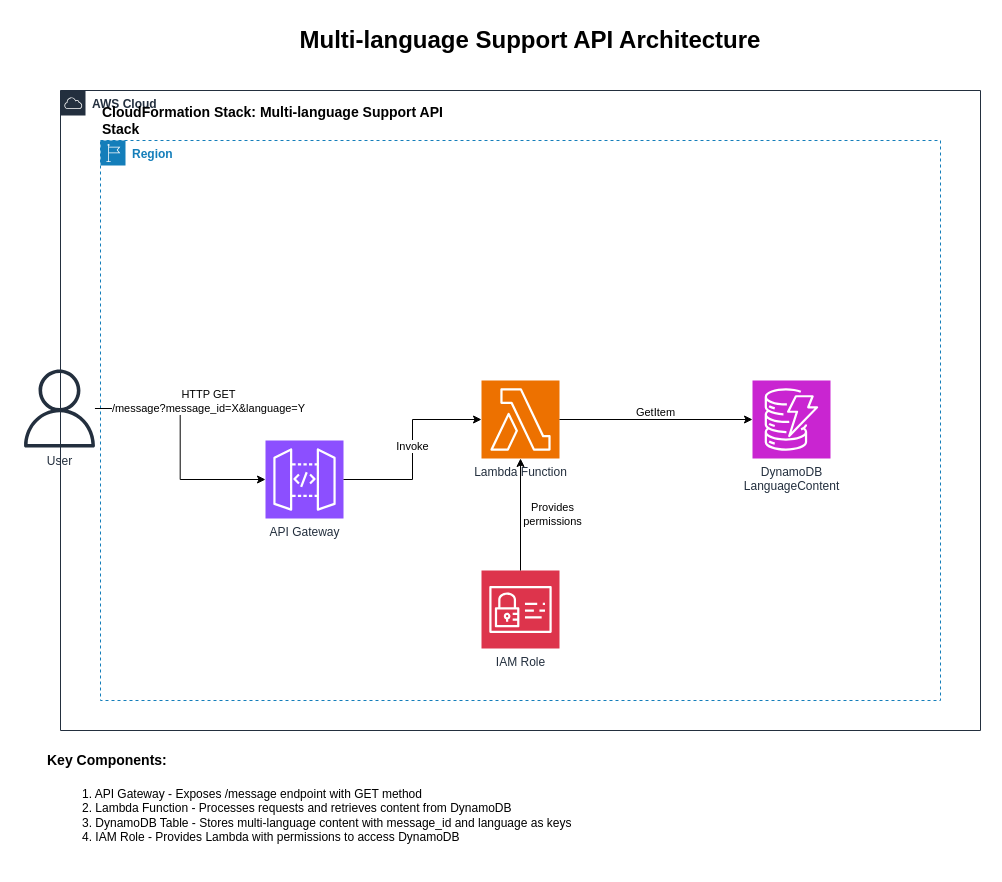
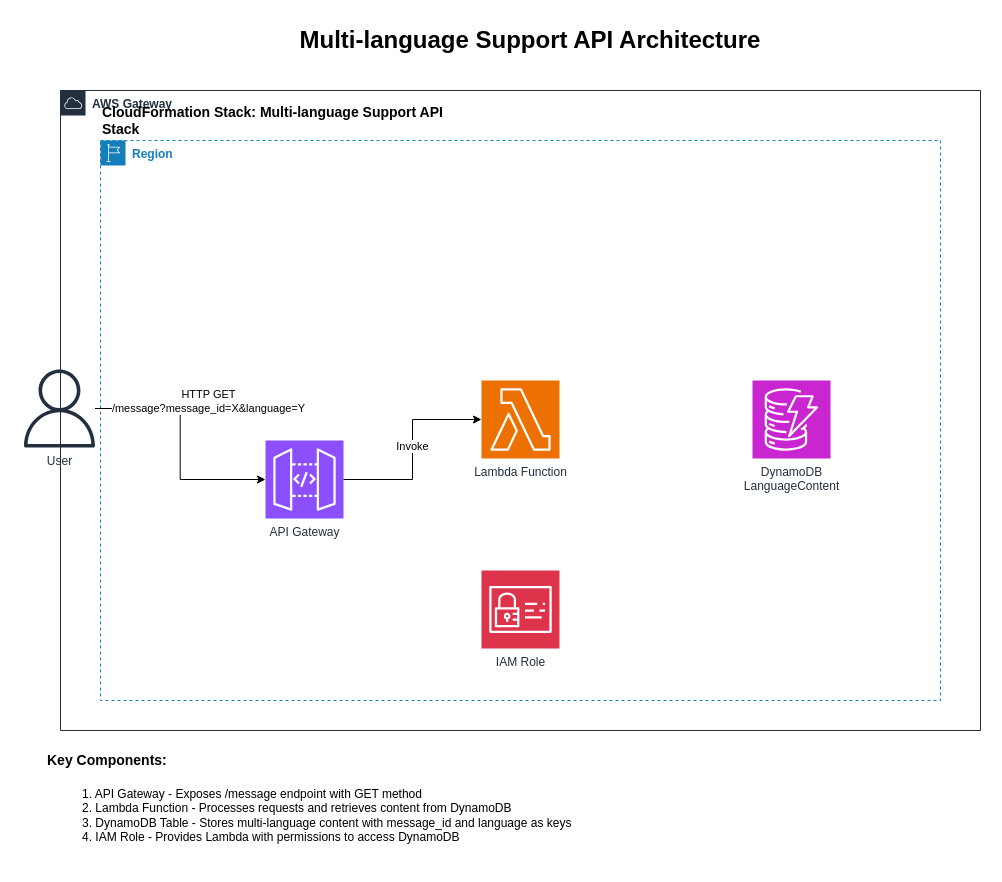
node "AWS Cloud": label "AWS Cloud" -> "AWS Gateway"
edge "Lambda Function" -> "DynamoDB LanguageContent": removed, label "GetItem"
edge "IAM Role" -> "Lambda Function": removed, label "Provides permissions"
